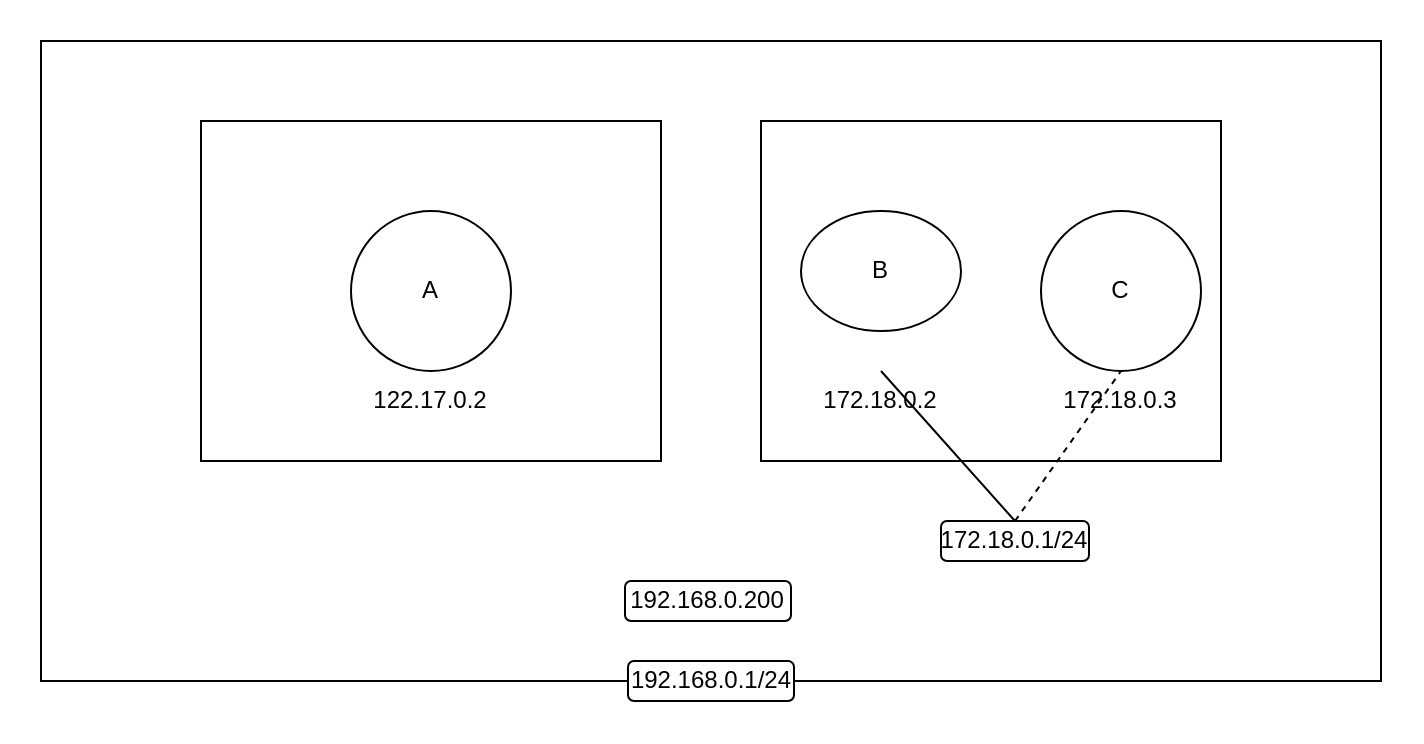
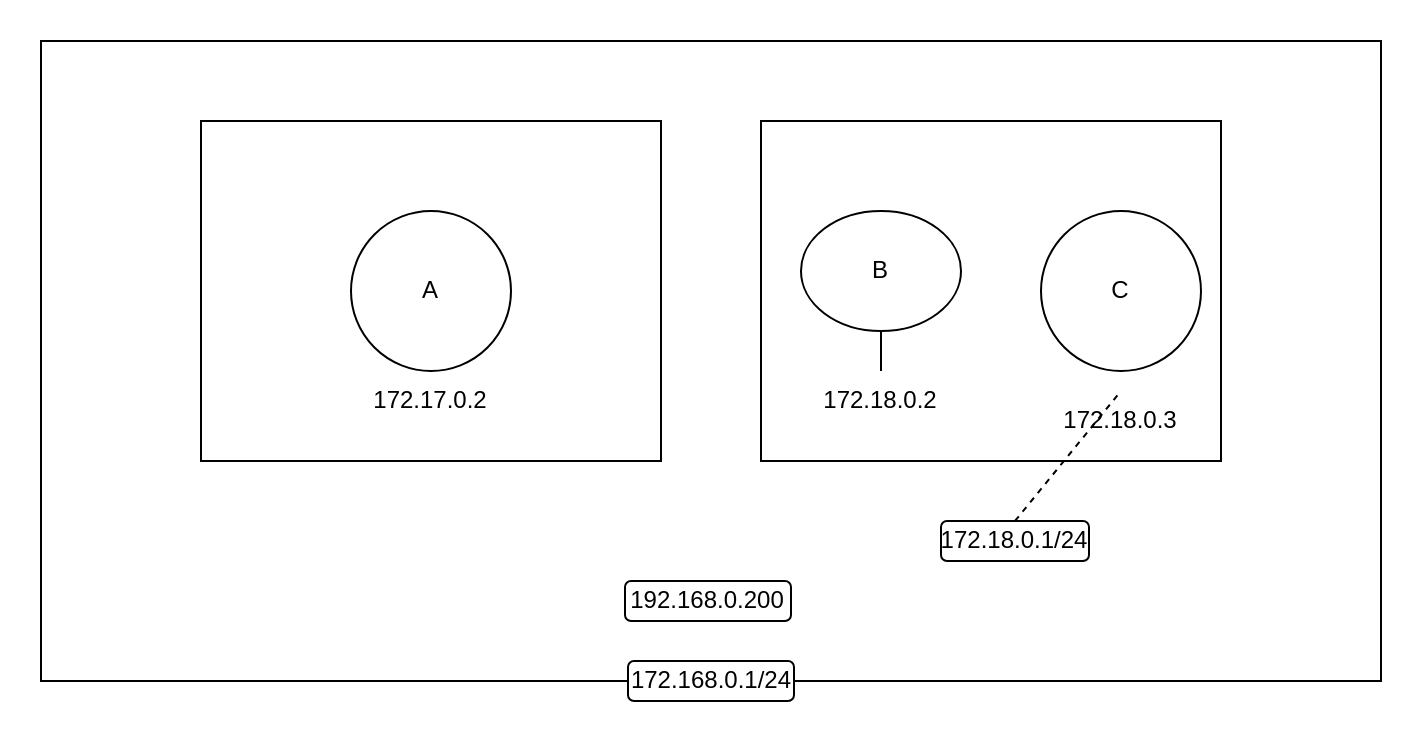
node "122.17.0.2": label "122.17.0.2" -> "172.17.0.2"
node "172.18.0.3": moved (1121, 401) -> (1121, 421)
edge "172.18.0.2" -- "172.18.0.1/24": now "172.18.0.2" -- "B"
node "192.168.0.1/24": label "192.168.0.1/24" -> "172.168.0.1/24"
